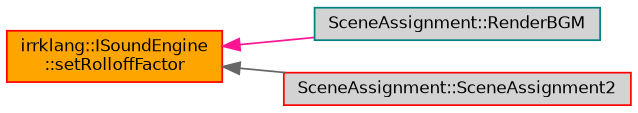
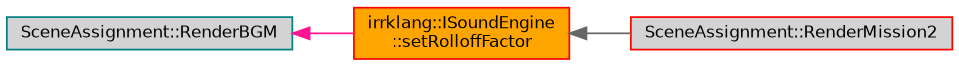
edge "SceneAssignment::RenderBGM" -> "irrklang::ISoundEngine ::setRolloffFactor": reversed
node "SceneAssignment::SceneAssignment2": label "SceneAssignment::SceneAssignment2" -> "SceneAssignment::RenderMission2"
